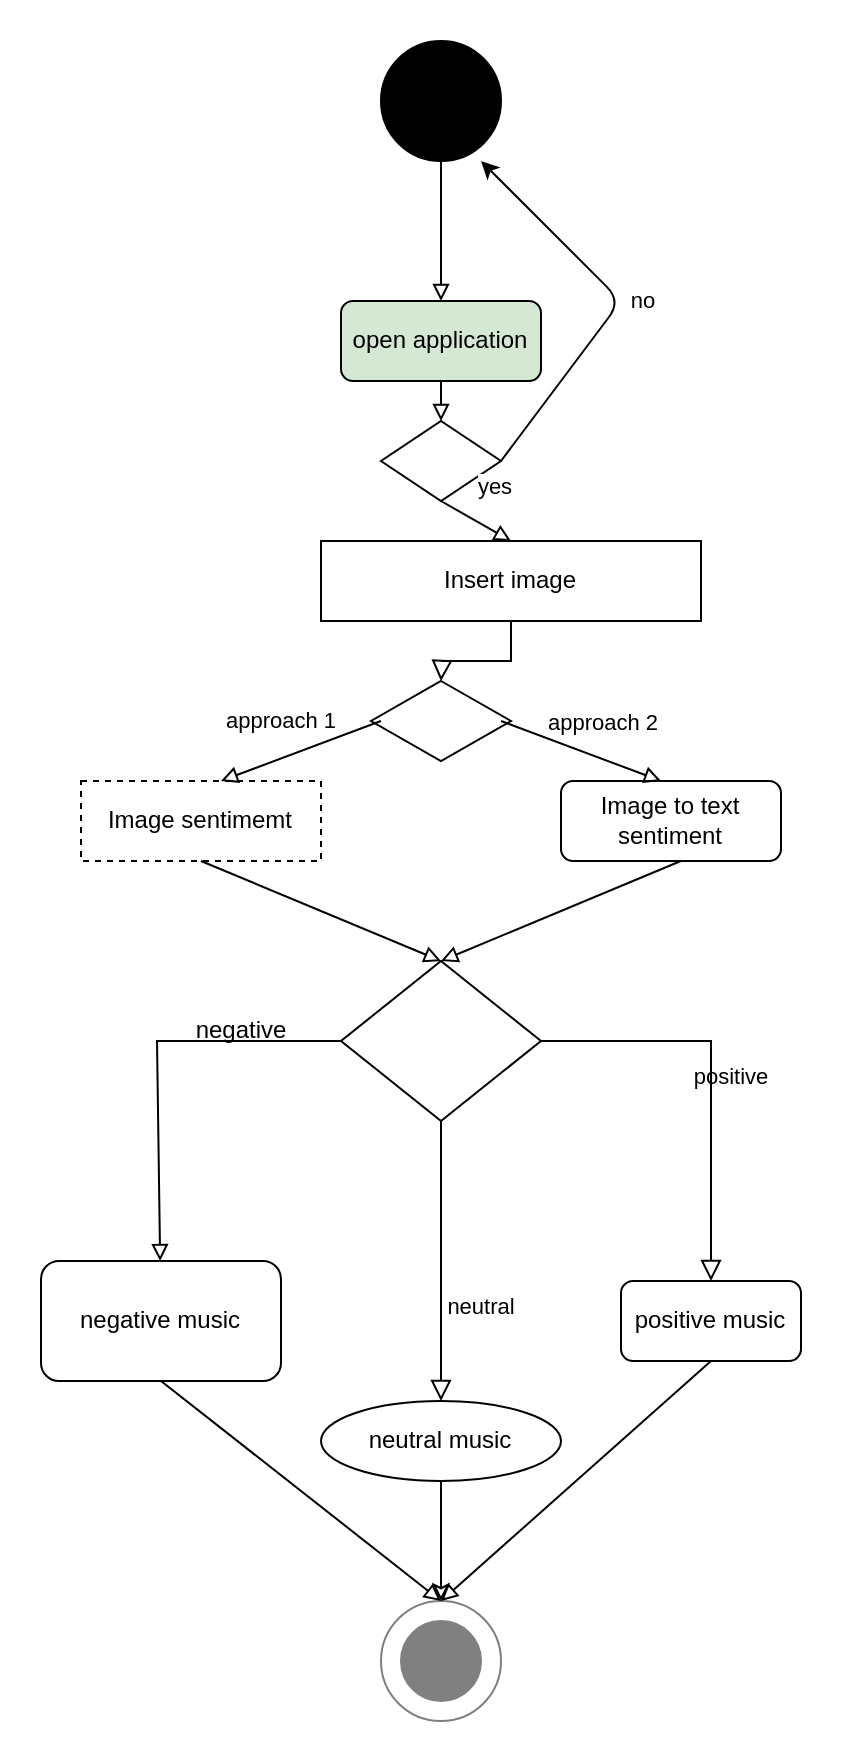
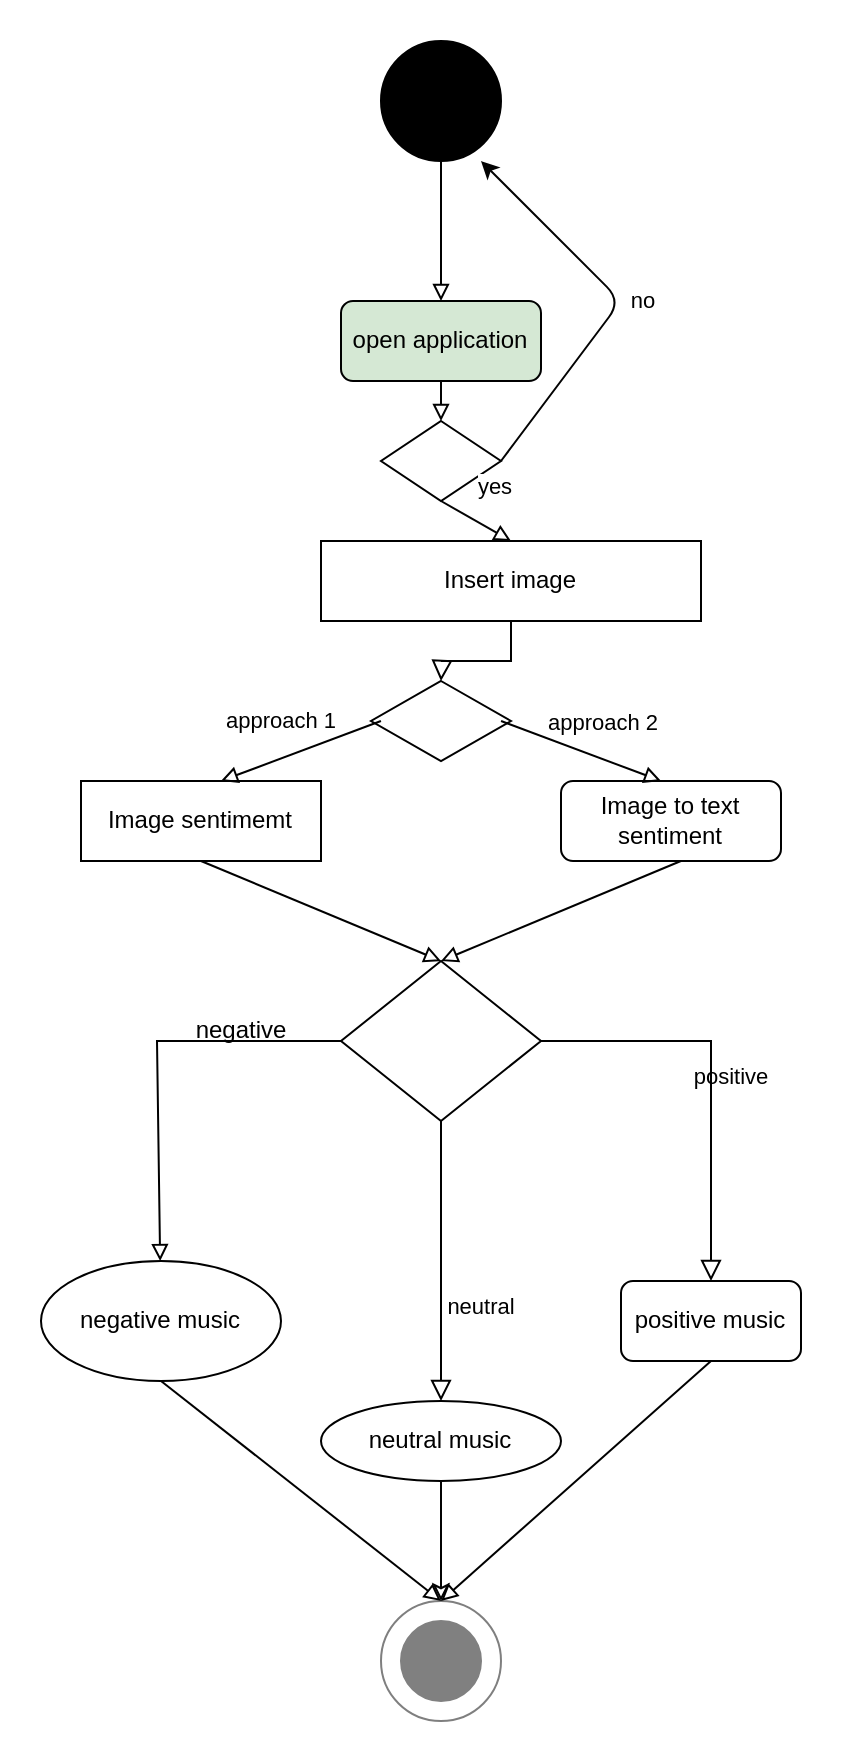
node "Image sentimemt": style dashed -> solid
node "negative music": shape rounded rectangle -> ellipse
